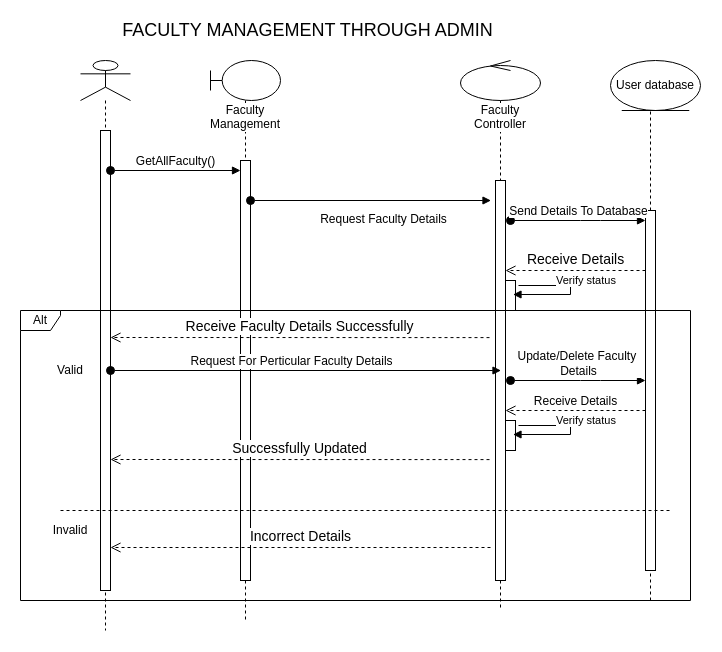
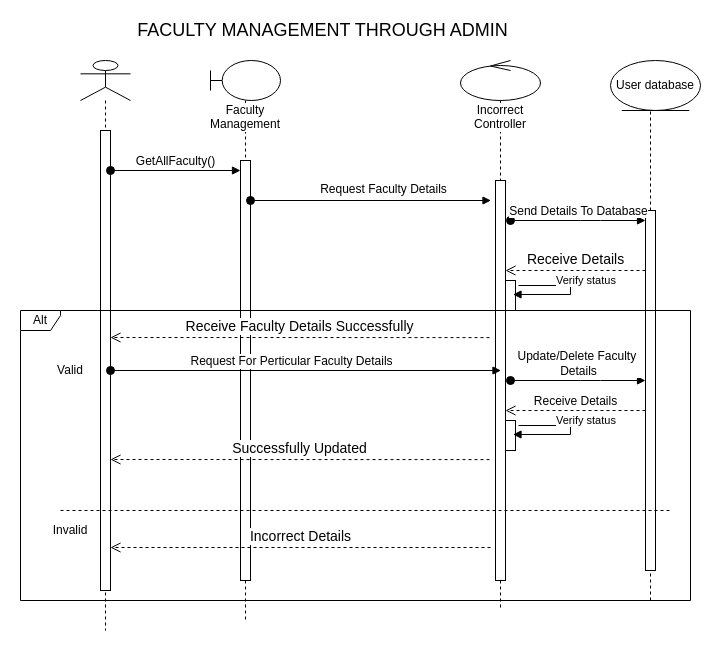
node "FACULTY MANAGEMENT THROUGH ADMIN": moved (308, 31) -> (323, 31)
node "Faculty Controller": label "Faculty Controller" -> "Incorrect Controller"
node "Request Faculty Details": moved (384, 220) -> (384, 190)
